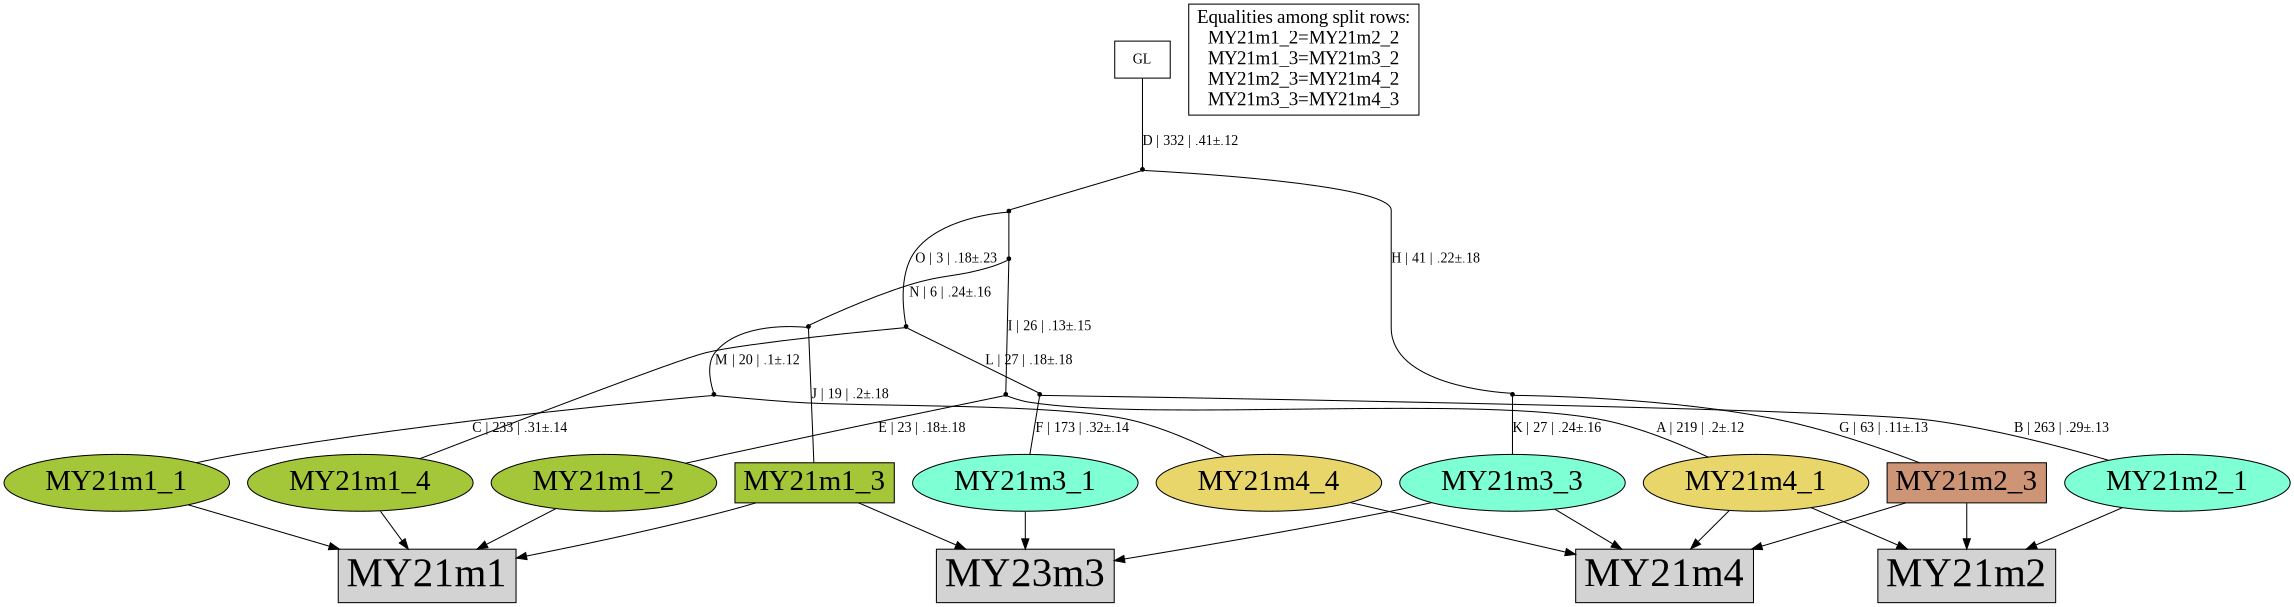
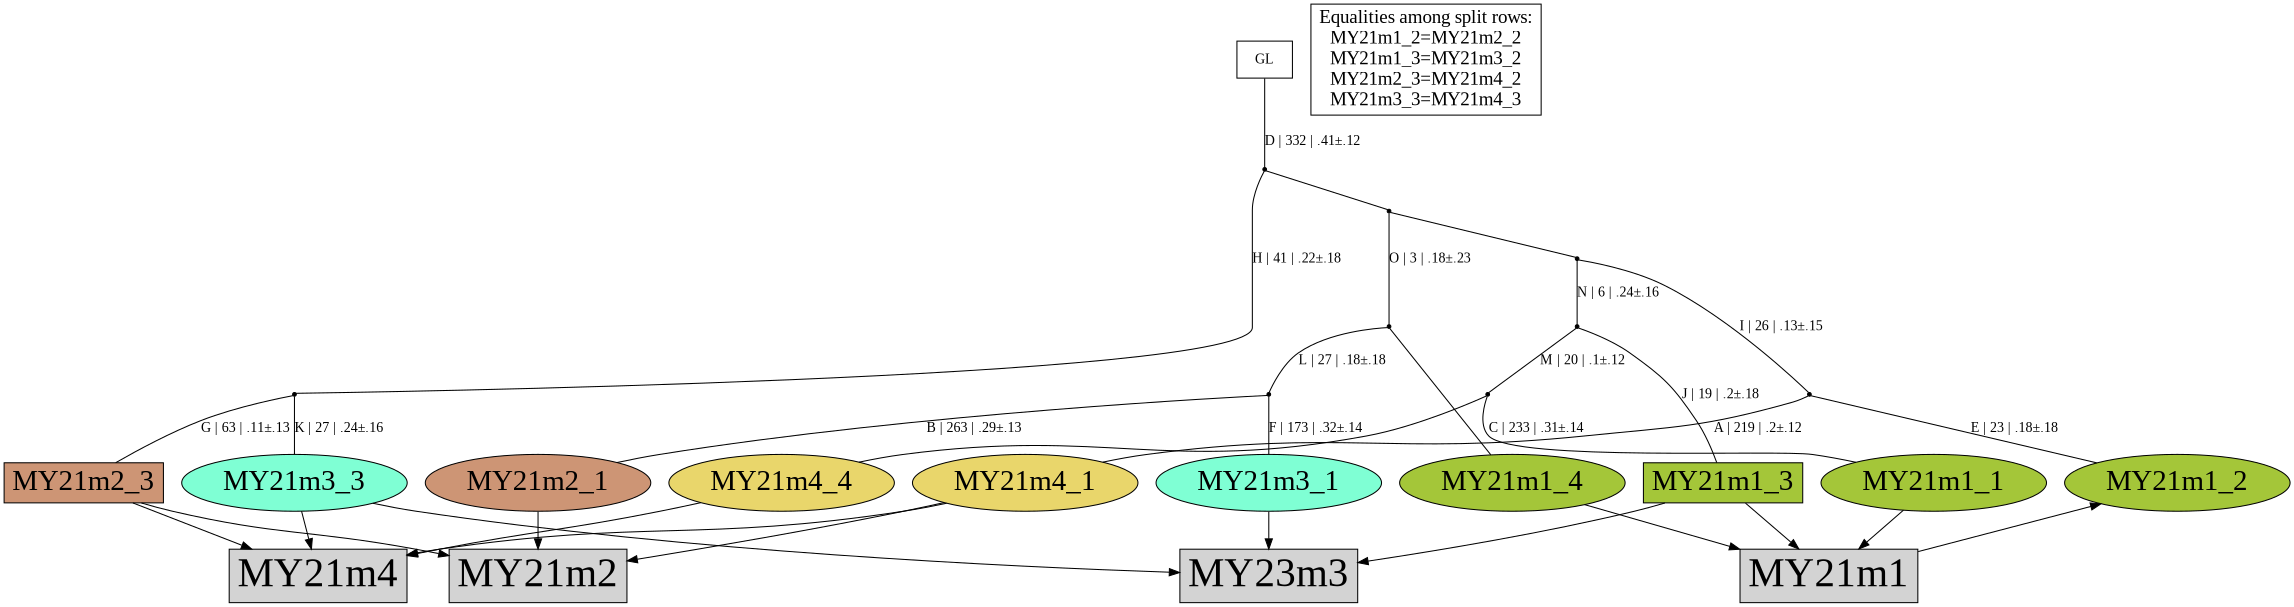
node "MY21m2_1": fillcolor #7fffd4 -> #cd9575
edge "MY21m1_2" -> "MY21m1": reversed
